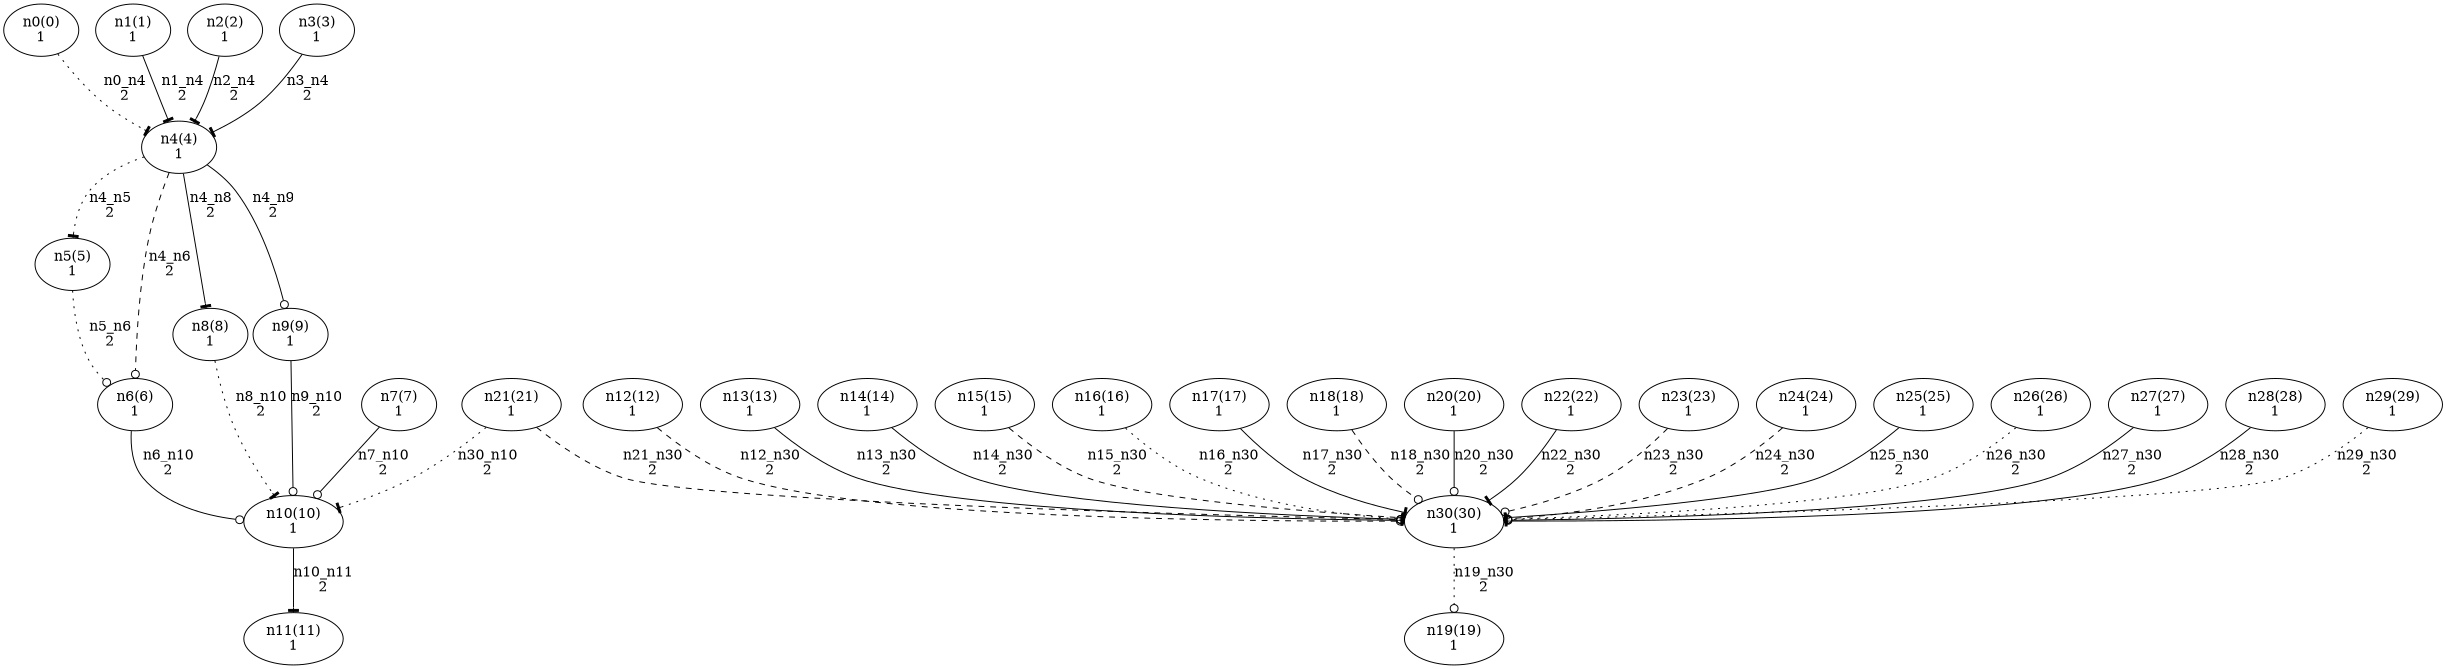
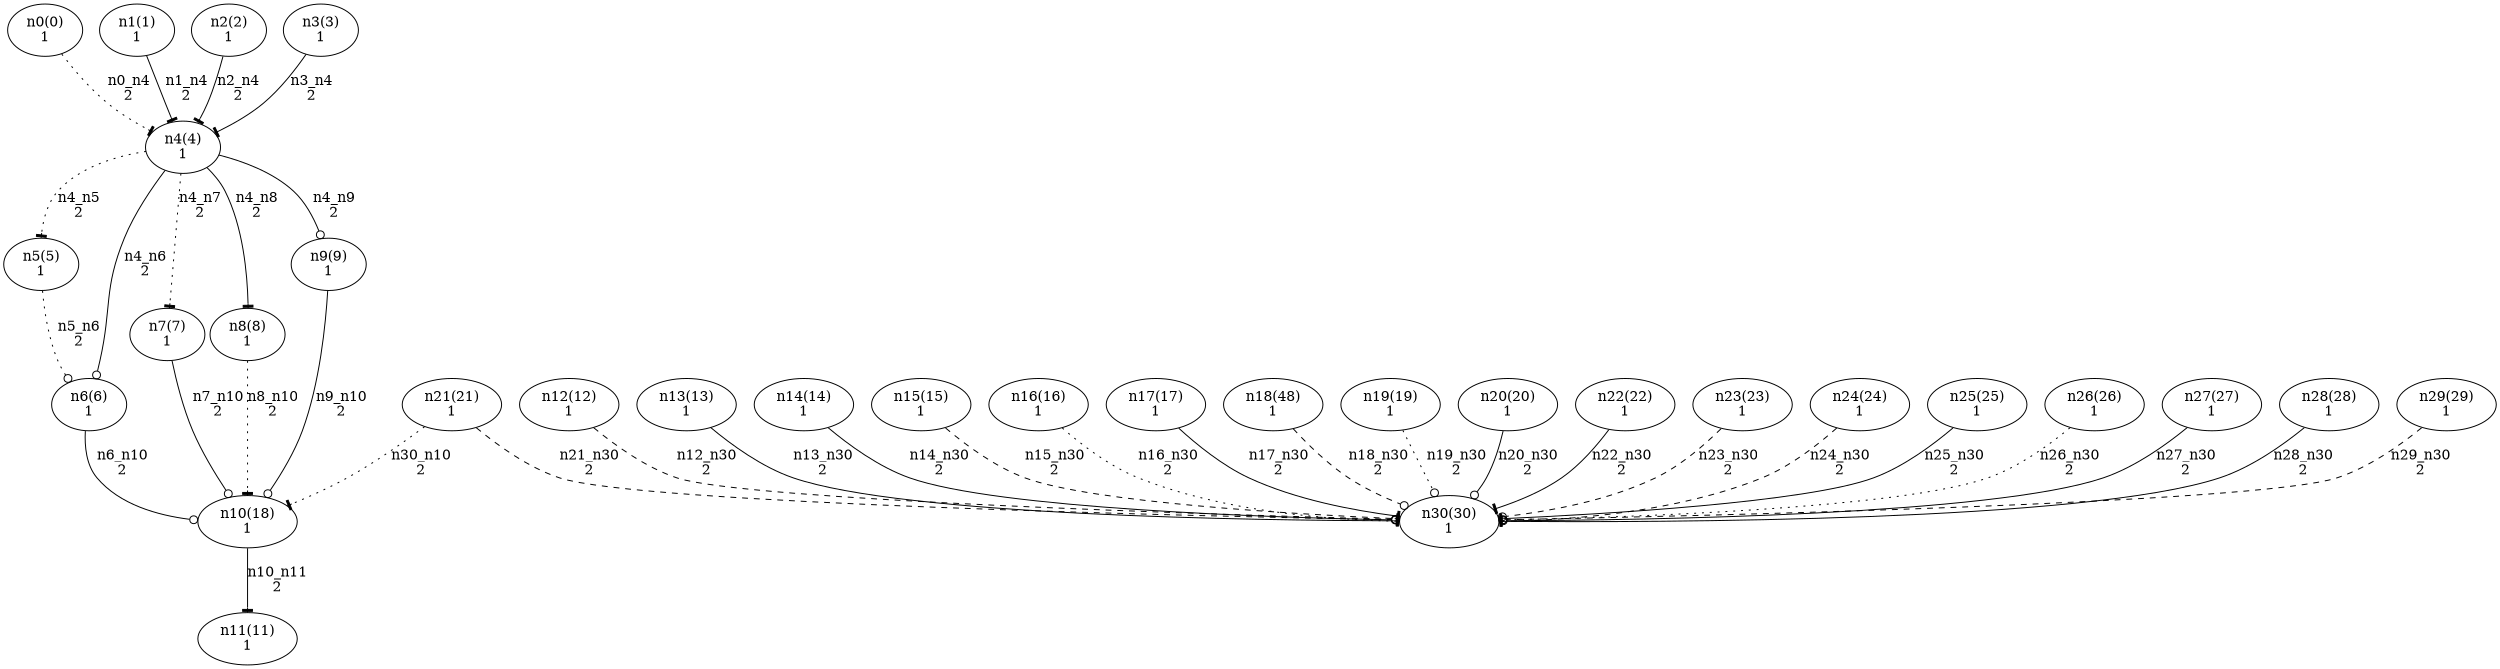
edge "n4(4) 1" -> "n7(7) 1": added, label "n4_n7 2"
edge "n4(4) 1" -> "n6(6) 1": style dashed -> solid
node "n18(18) 1": label "n18(18) 1" -> "n18(48) 1"
edge "n29(29) 1" -> "n30(30) 1": style dotted -> dashed
node "n10(10) 1": label "n10(10) 1" -> "n10(18) 1"
edge "n30(30) 1" -> "n19(19) 1": reversed
